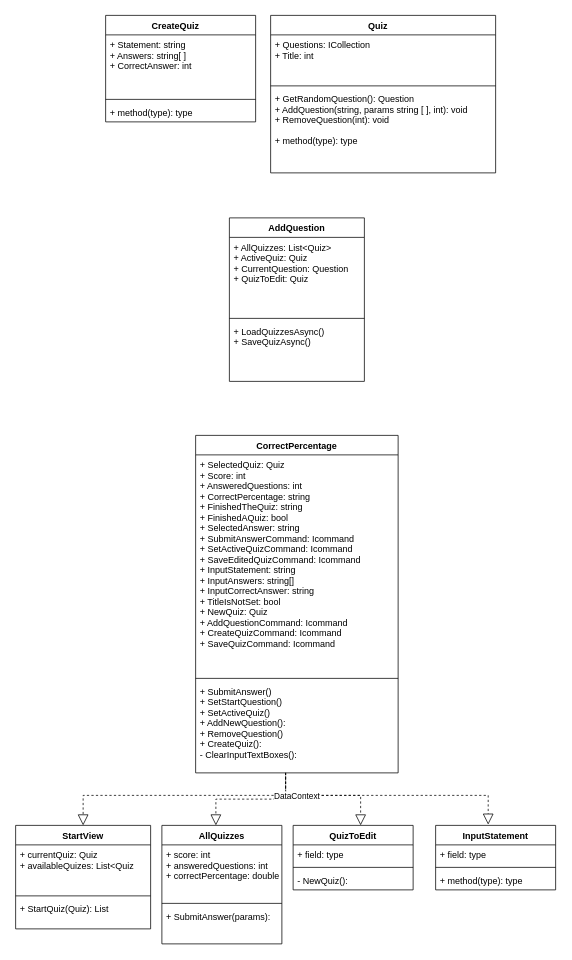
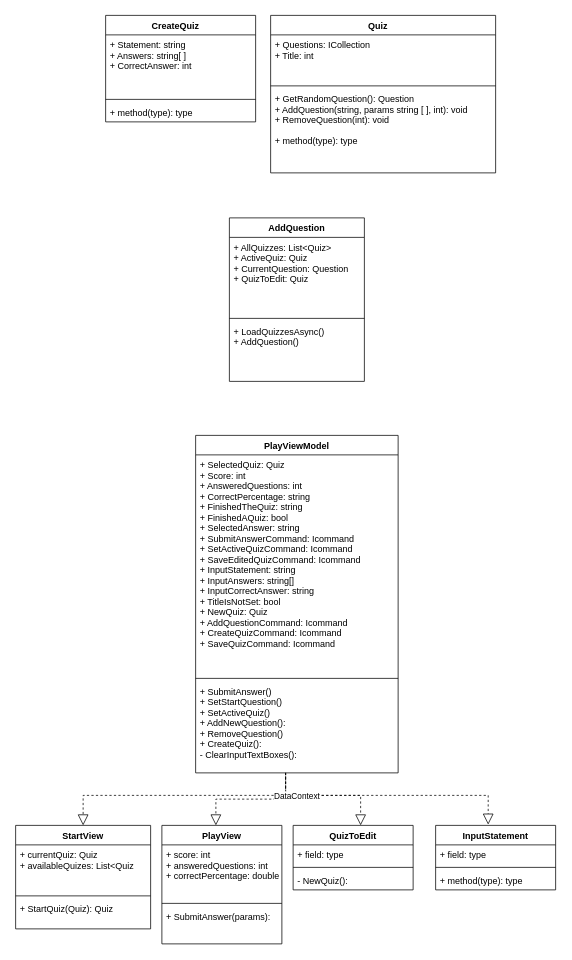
node "+ LoadQuizzesAsync() + SaveQuizAsync()": label "+ LoadQuizzesAsync() + SaveQuizAsync()" -> "+ LoadQuizzesAsync() + AddQuestion()"
node "CorrectPercentage": label "CorrectPercentage" -> "PlayViewModel"
node "AllQuizzes": label "AllQuizzes" -> "PlayView"
node "+ StartQuiz(Quiz): List": label "+ StartQuiz(Quiz): List" -> "+ StartQuiz(Quiz): Quiz"
